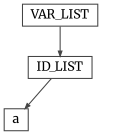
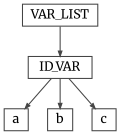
node "ID_LIST": label "ID_LIST" -> "ID_VAR"
node "b": added
node "c": added
